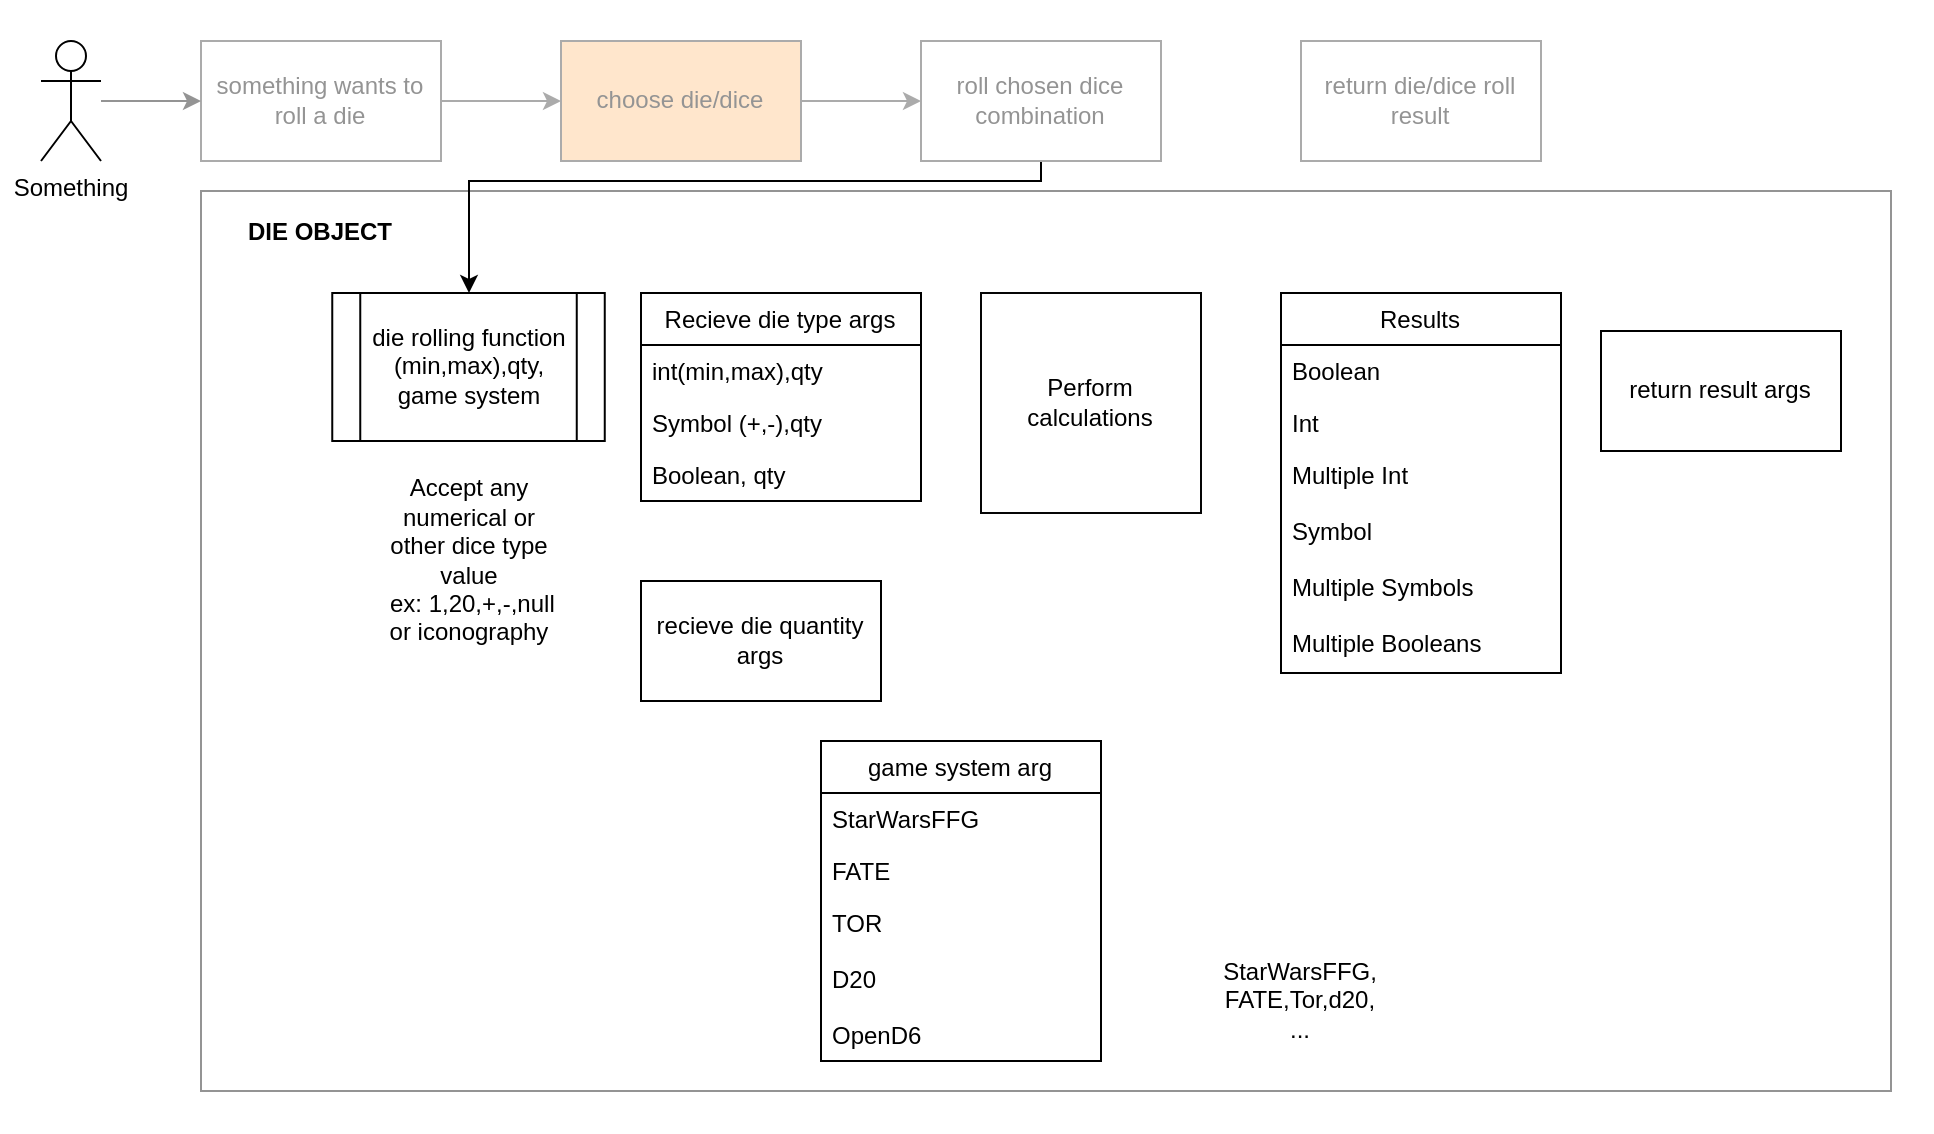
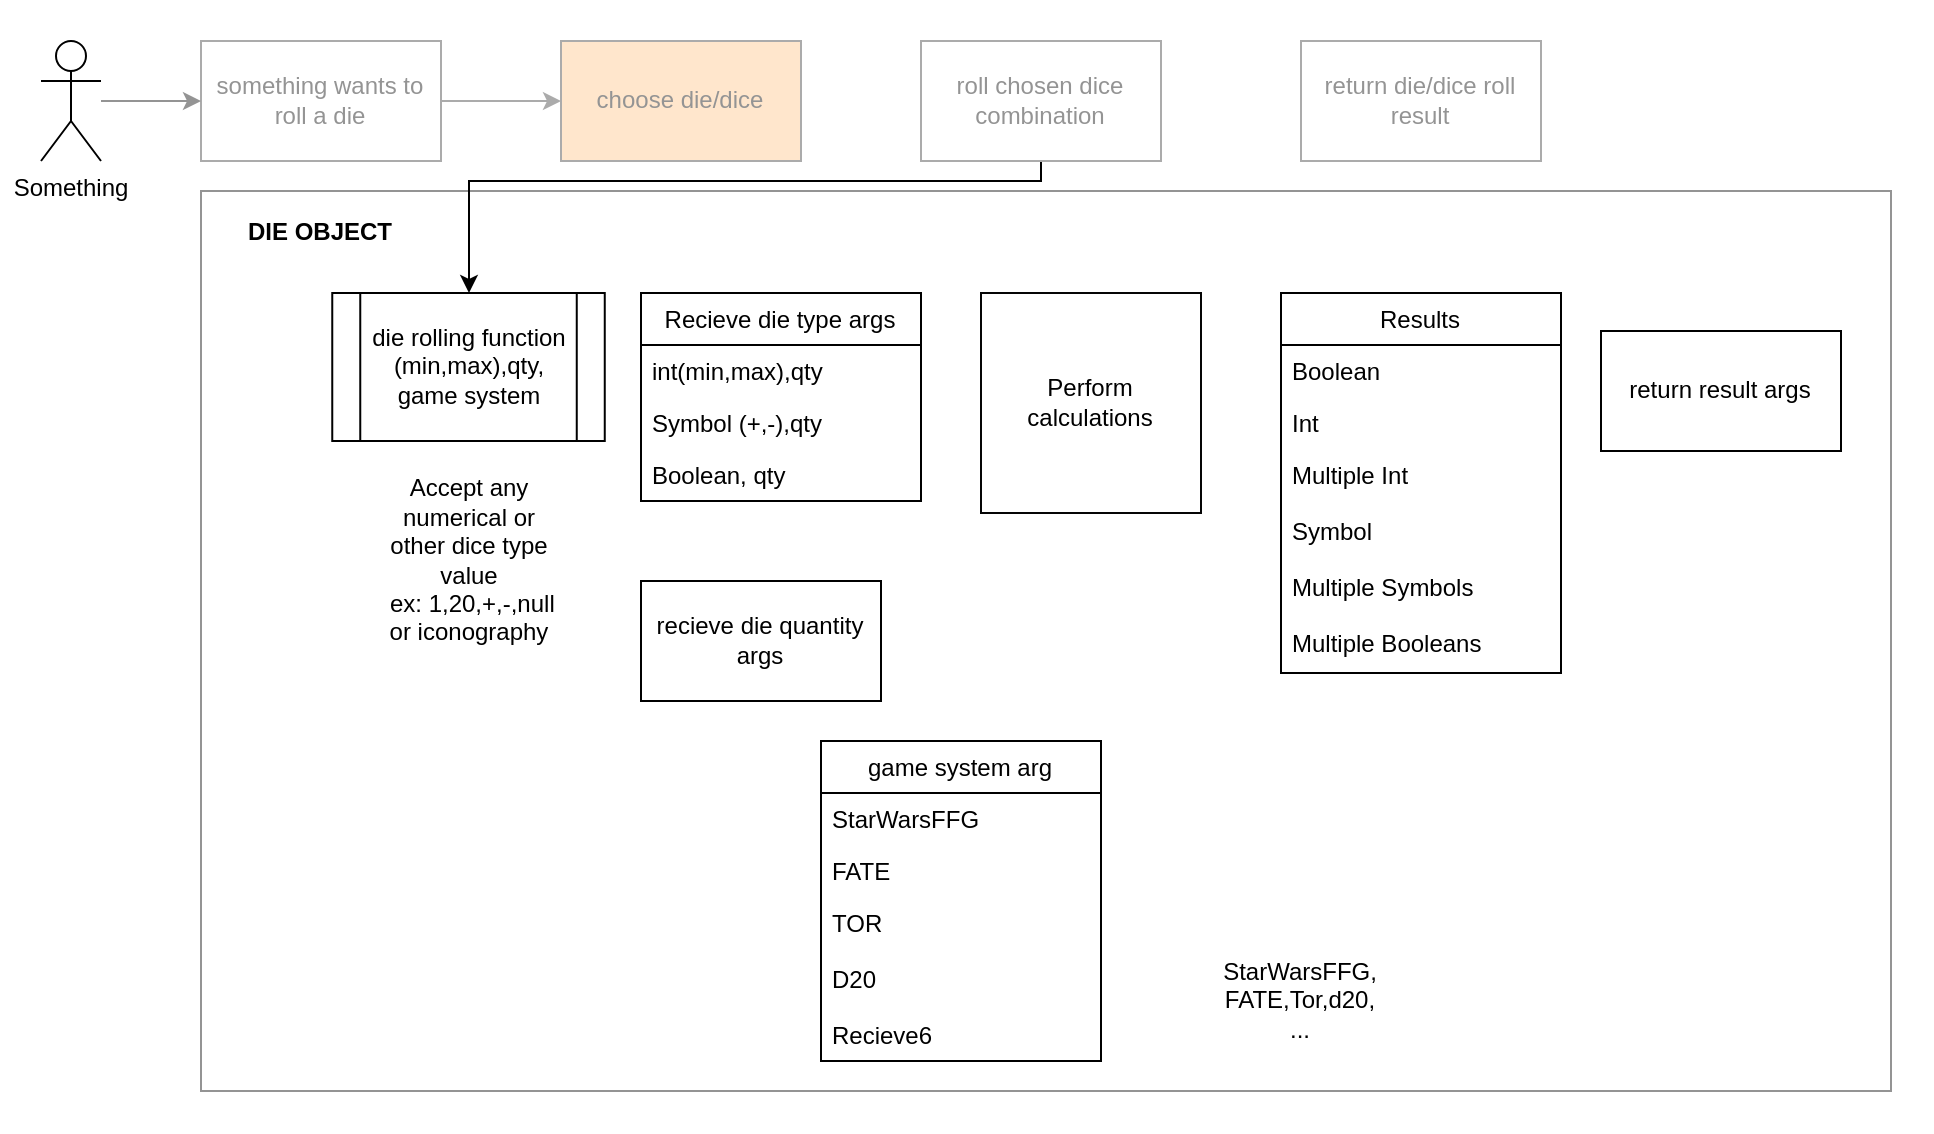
edge "choose die/dice" -> "roll chosen dice combination": removed
node "TOR D20 OpenD6": label "TOR D20 OpenD6" -> "TOR D20 Recieve6"
